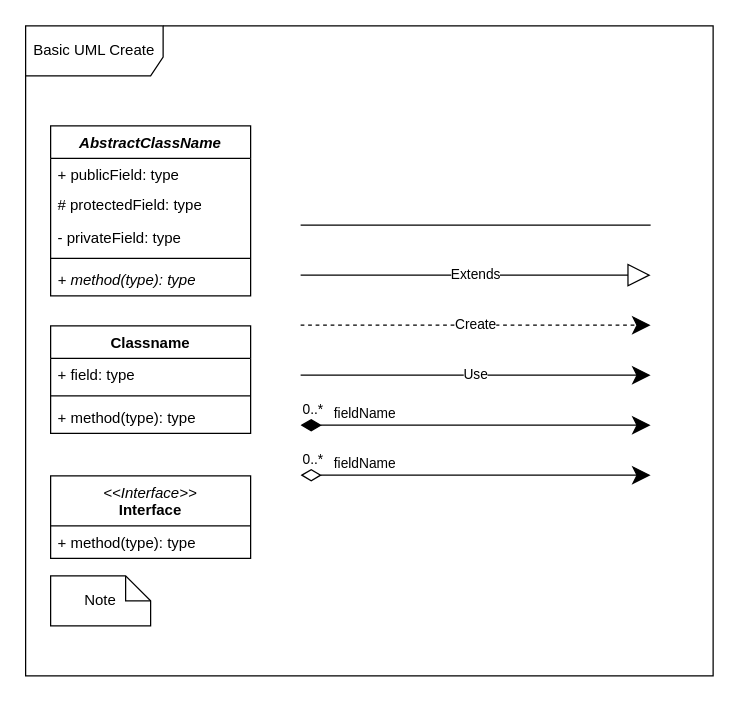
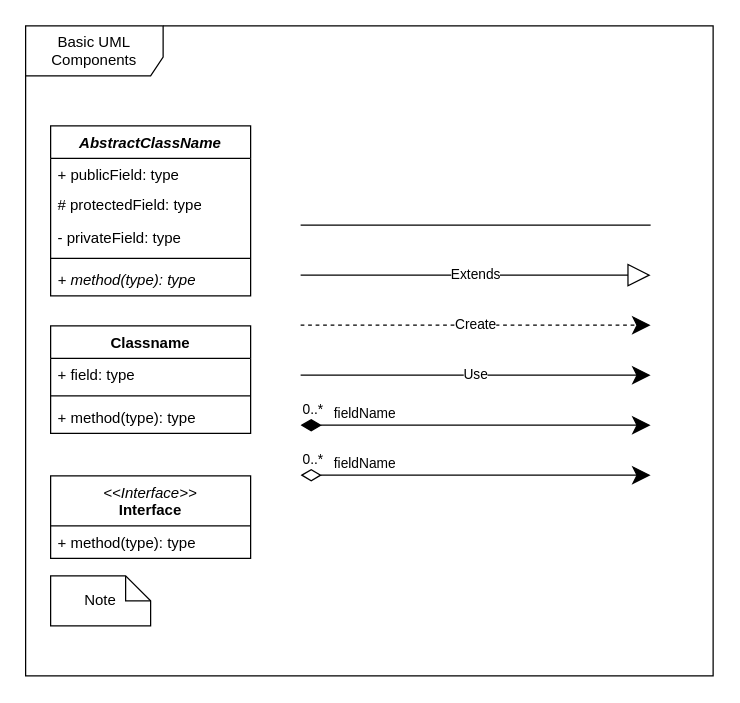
node "Basic UML Create": label "Basic UML Create" -> "Basic UML Components"
